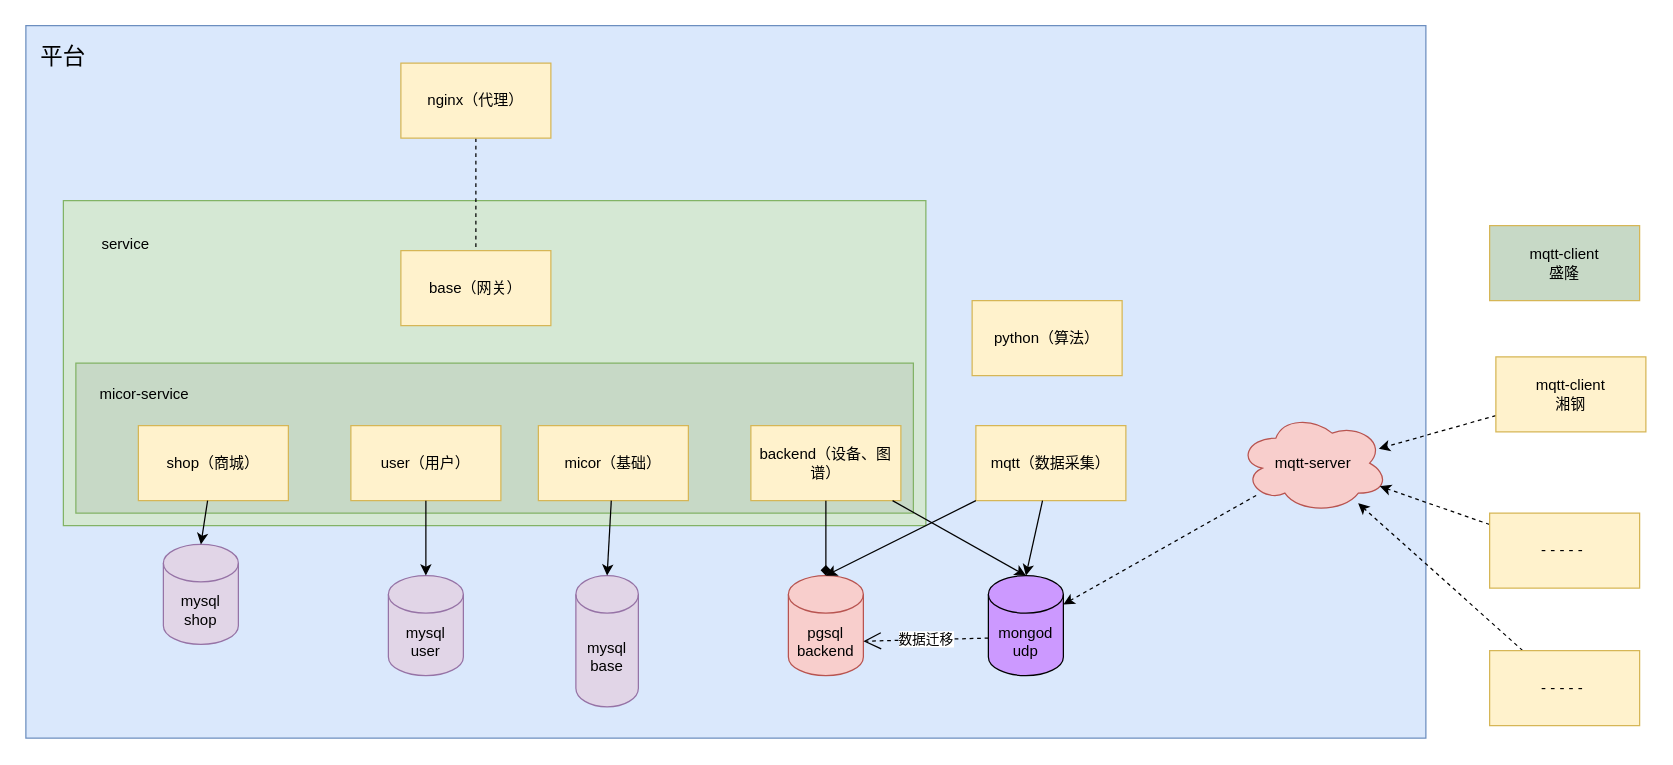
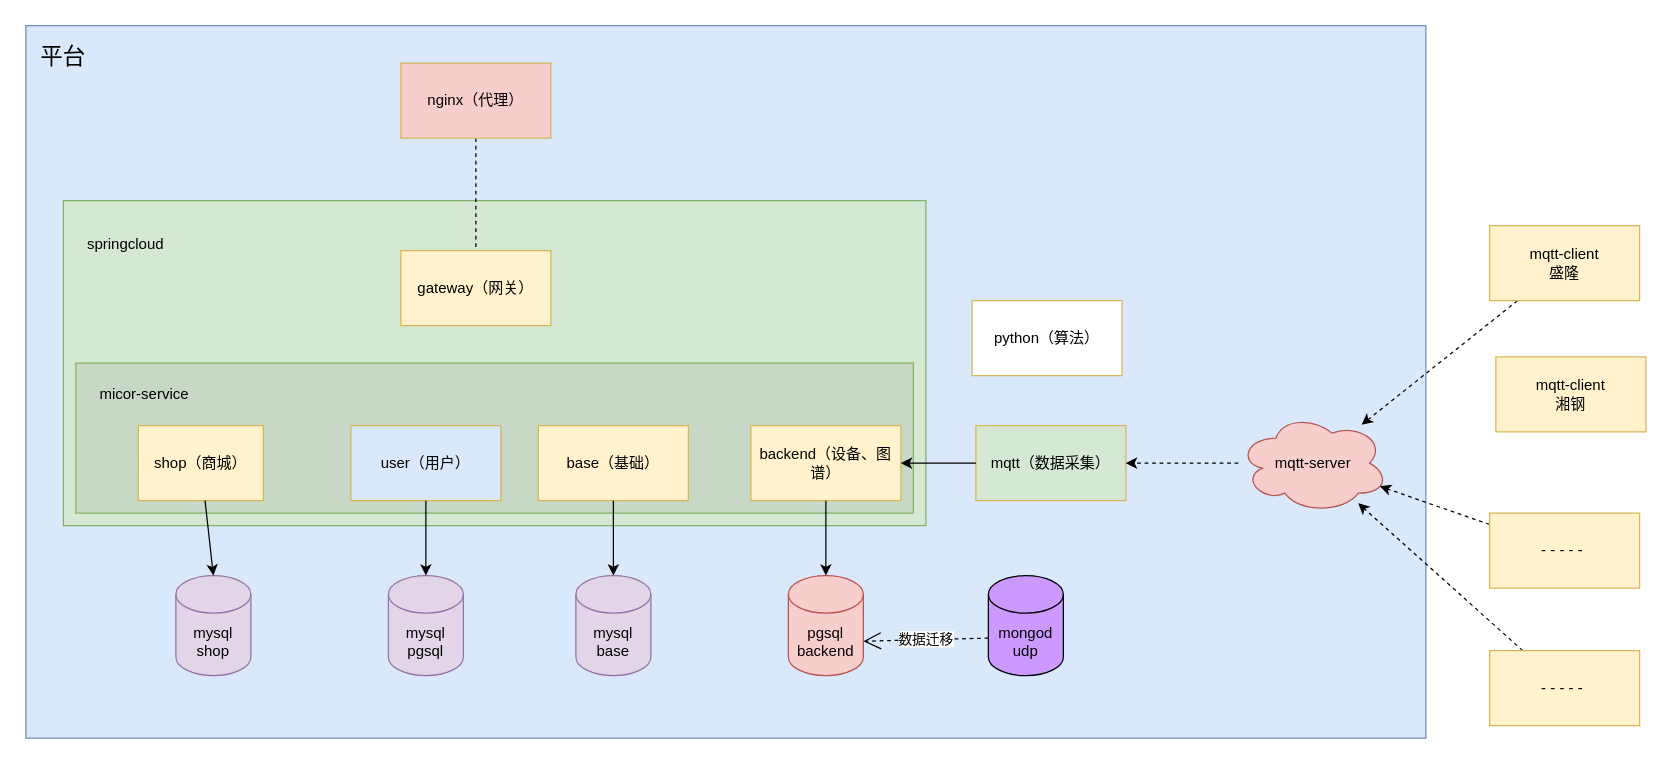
node "nginx（代理）": fillcolor #fff2cc -> #f8cecc
node "service": label "service" -> "springcloud"
node "mqtt-client 盛隆": fillcolor #c7d9c6 -> #fff2cc
node "base（网关）": label "base（网关）" -> "gateway（网关）"
node "python（算法）": fillcolor #fff2cc -> #ffffff
edge "mqtt-client 盛隆" -> "mqtt-server": added
edge "mqtt-client 湘钢" -> "mqtt-server": removed
node "shop（商城）": size 150x75 -> 125x75
node "user（用户）": fillcolor #fff2cc -> #dae8fc
node "micor（基础）": label "micor（基础）" -> "base（基础）"
node "mqtt（数据采集）": fillcolor #fff2cc -> #d5e8d4
edge "mqtt（数据采集）" -> "mongod udp": removed
edge "mqtt（数据采集）" -> "pgsql backend": now "mqtt（数据采集）" -> "backend（设备、图谱）"
edge "backend（设备、图谱）" -> "mongod udp": removed
edge "mqtt-server" -> "mongod udp": now "mqtt-server" -> "mqtt（数据采集）"
edge "backend（设备、图谱）" -> "pgsql backend": arrowhead diamond -> classic
node "mysql shop": moved (201, 594) -> (213, 626)
node "mysql base": size 63x131 -> 75x100
node "mysql user": label "mysql user" -> "mysql pgsql"
